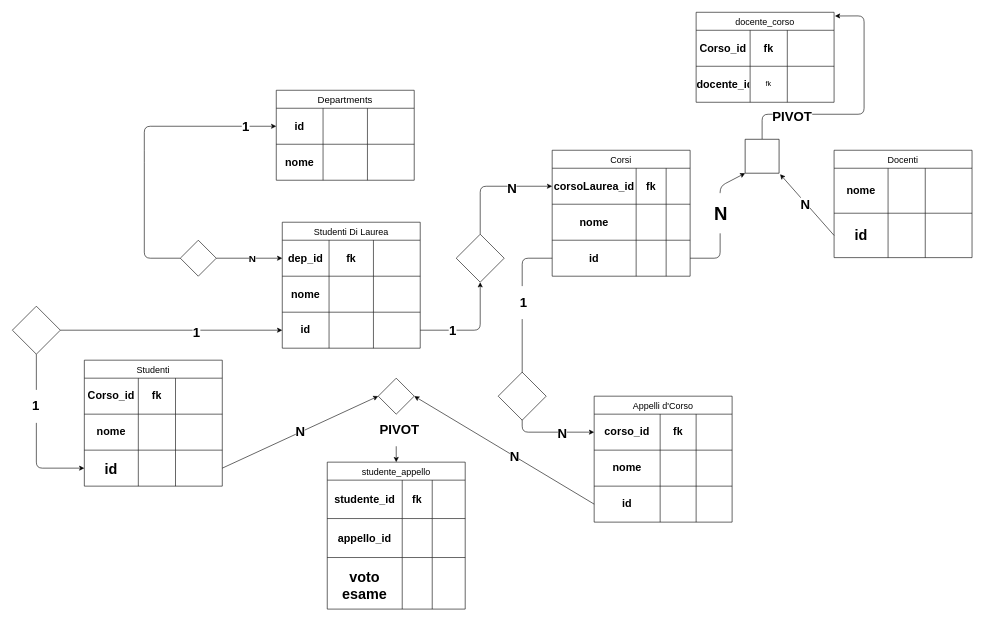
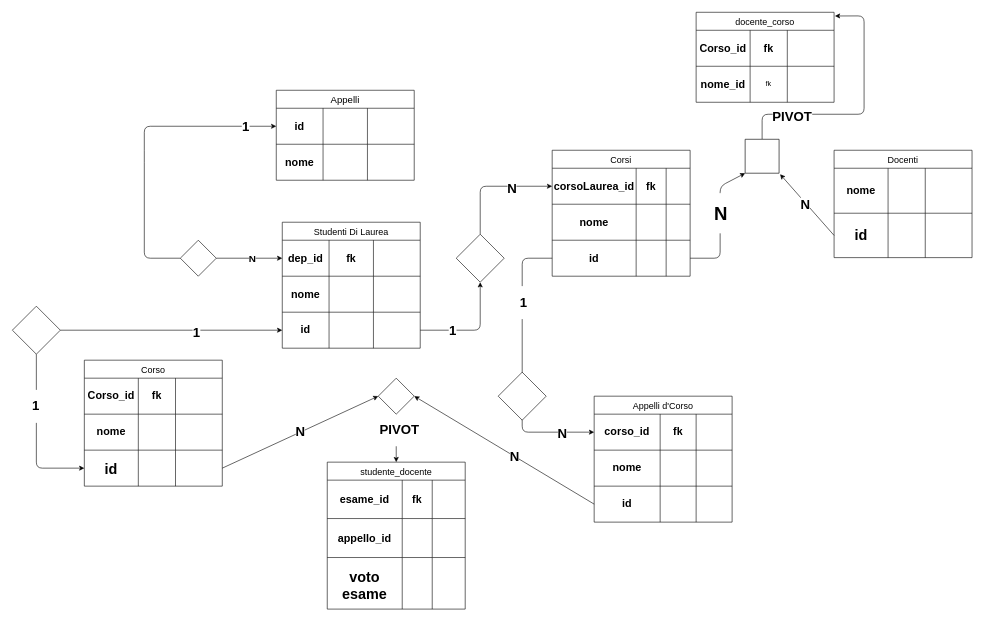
node "docente_id": label "docente_id" -> "nome_id"
node "Departments": label "Departments" -> "Appelli"
node "Studenti": label "Studenti" -> "Corso"
node "studente_appello": label "studente_appello" -> "studente_docente"
node "studente_id": label "studente_id" -> "esame_id"
